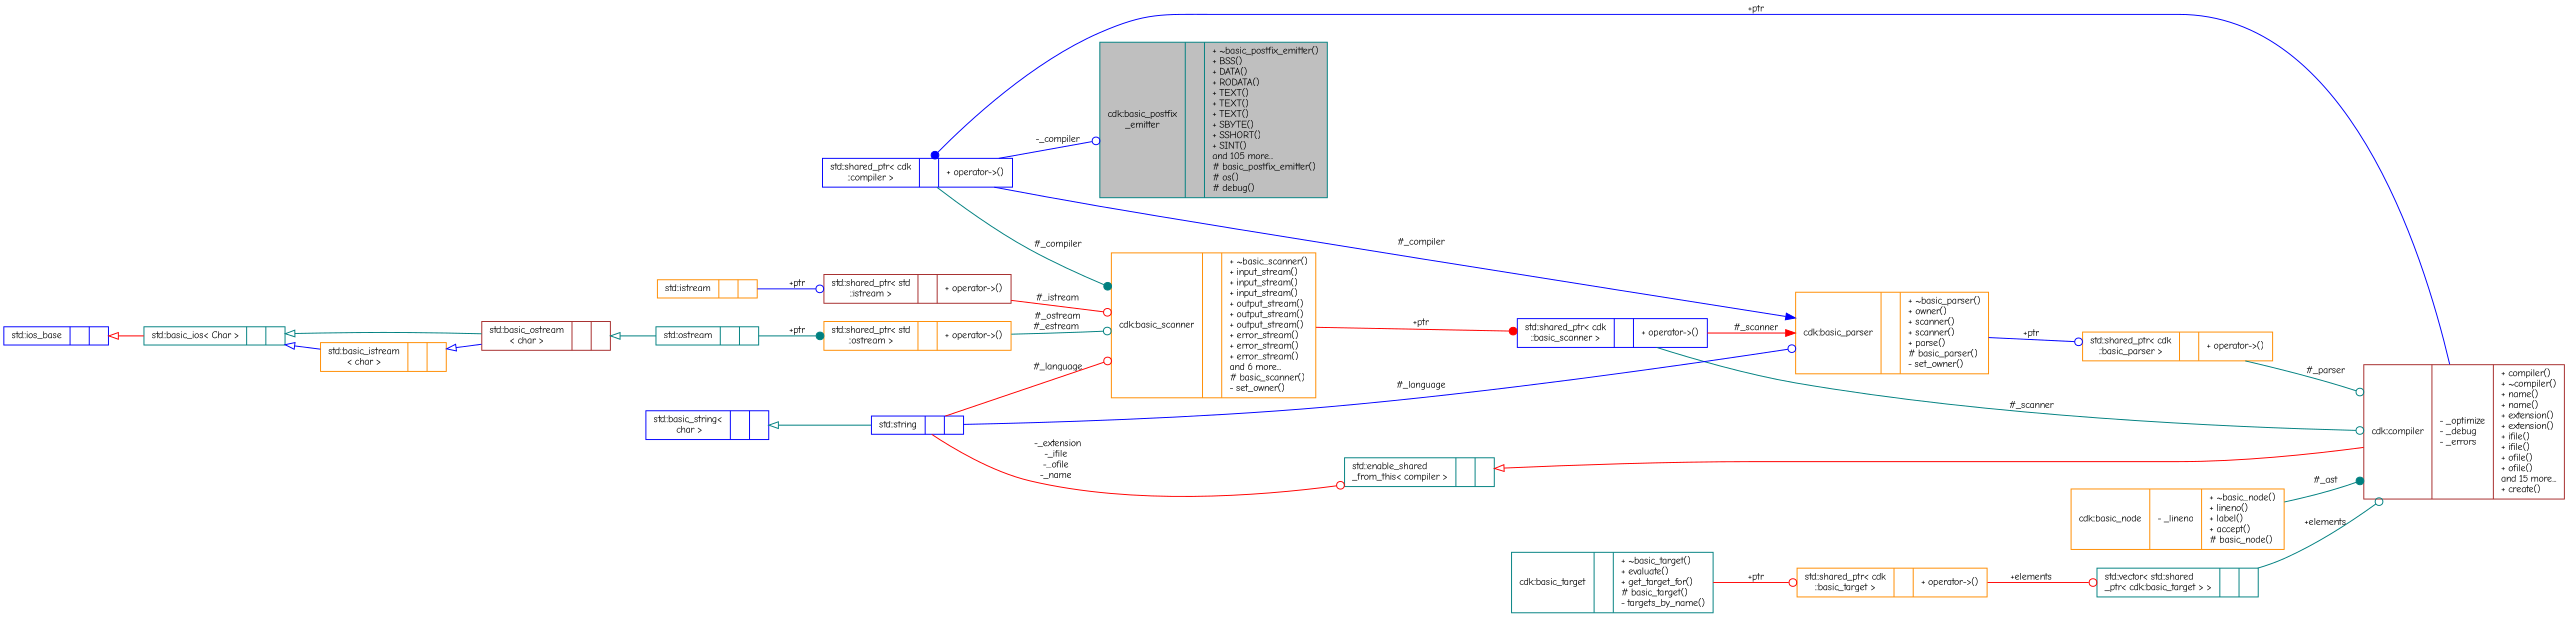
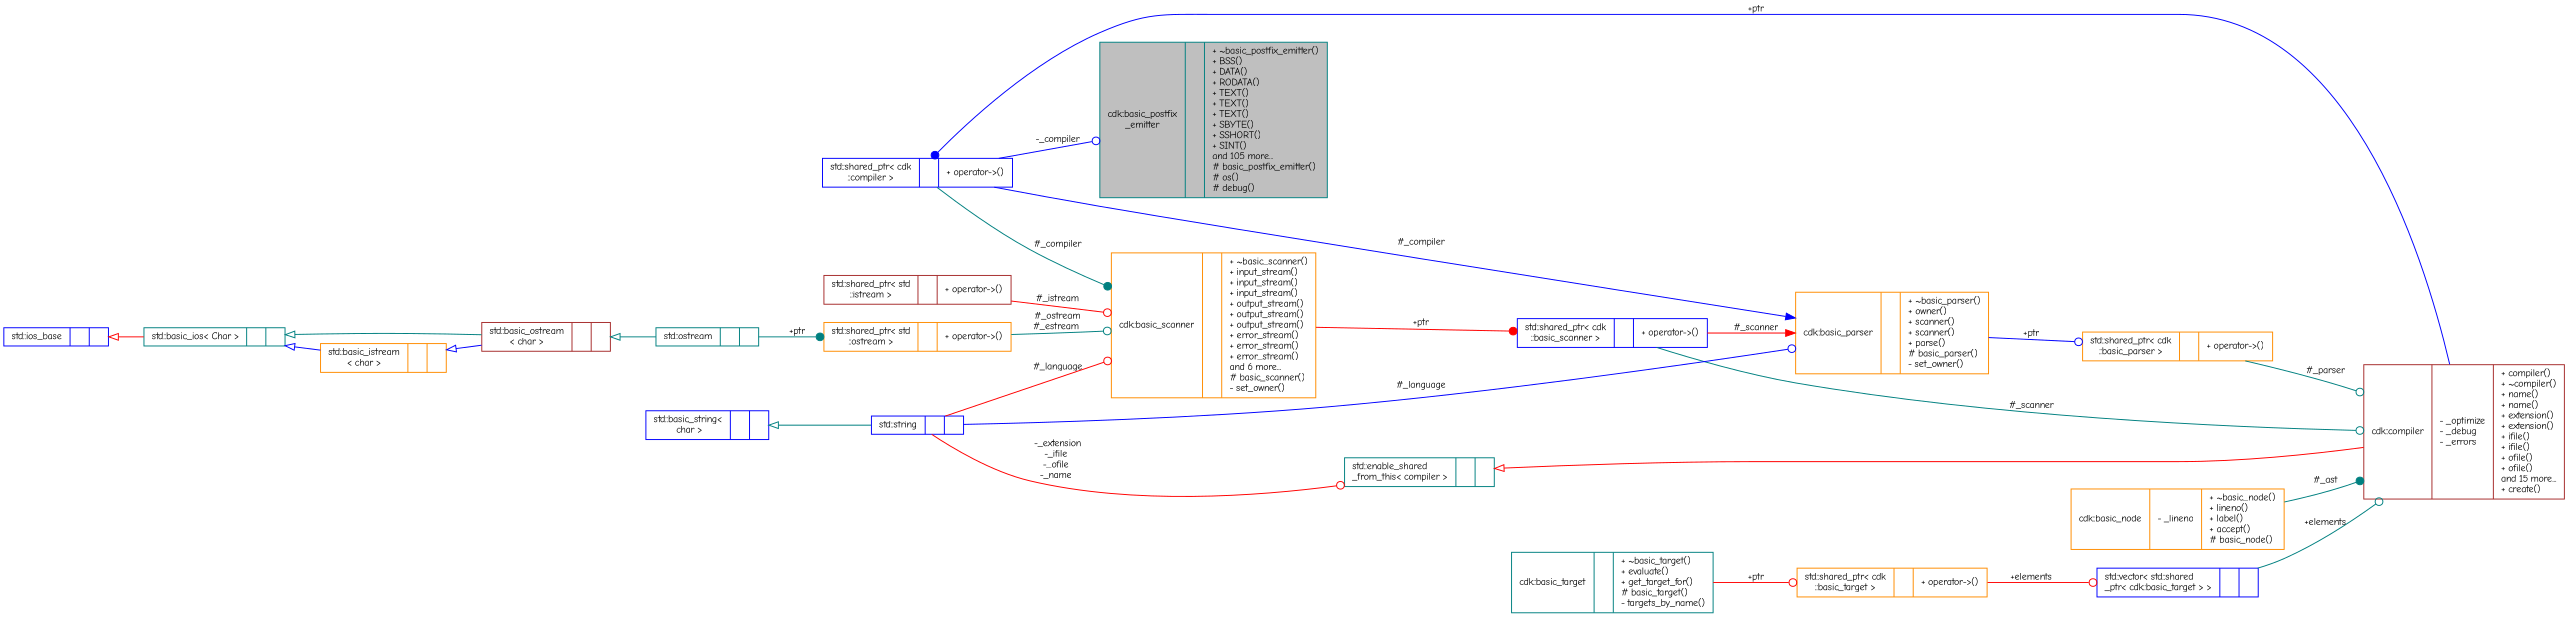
node "std::istream": removed
node "std::vector< std::shared": color teal -> blue
